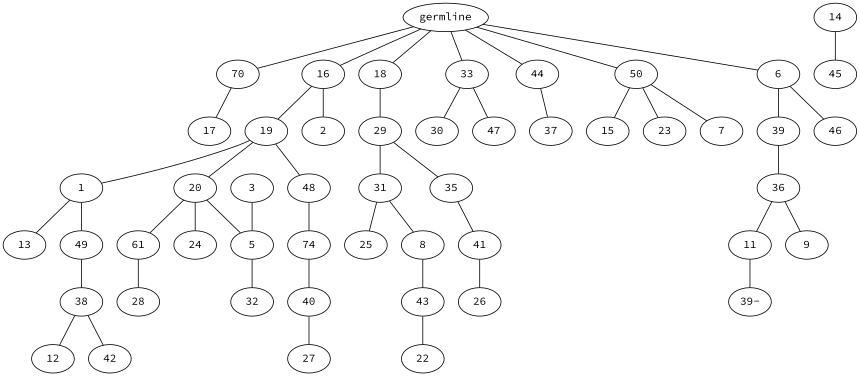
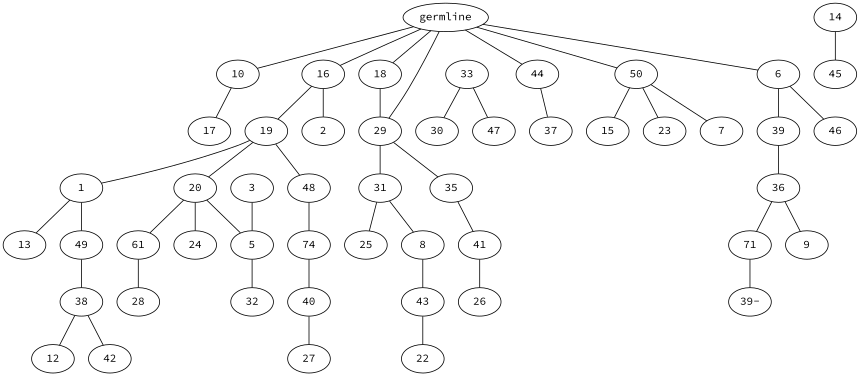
edge "germline" -- "33": now "germline" -- "29"
node "70": label "70" -> "10"
node "11": label "11" -> "71"
